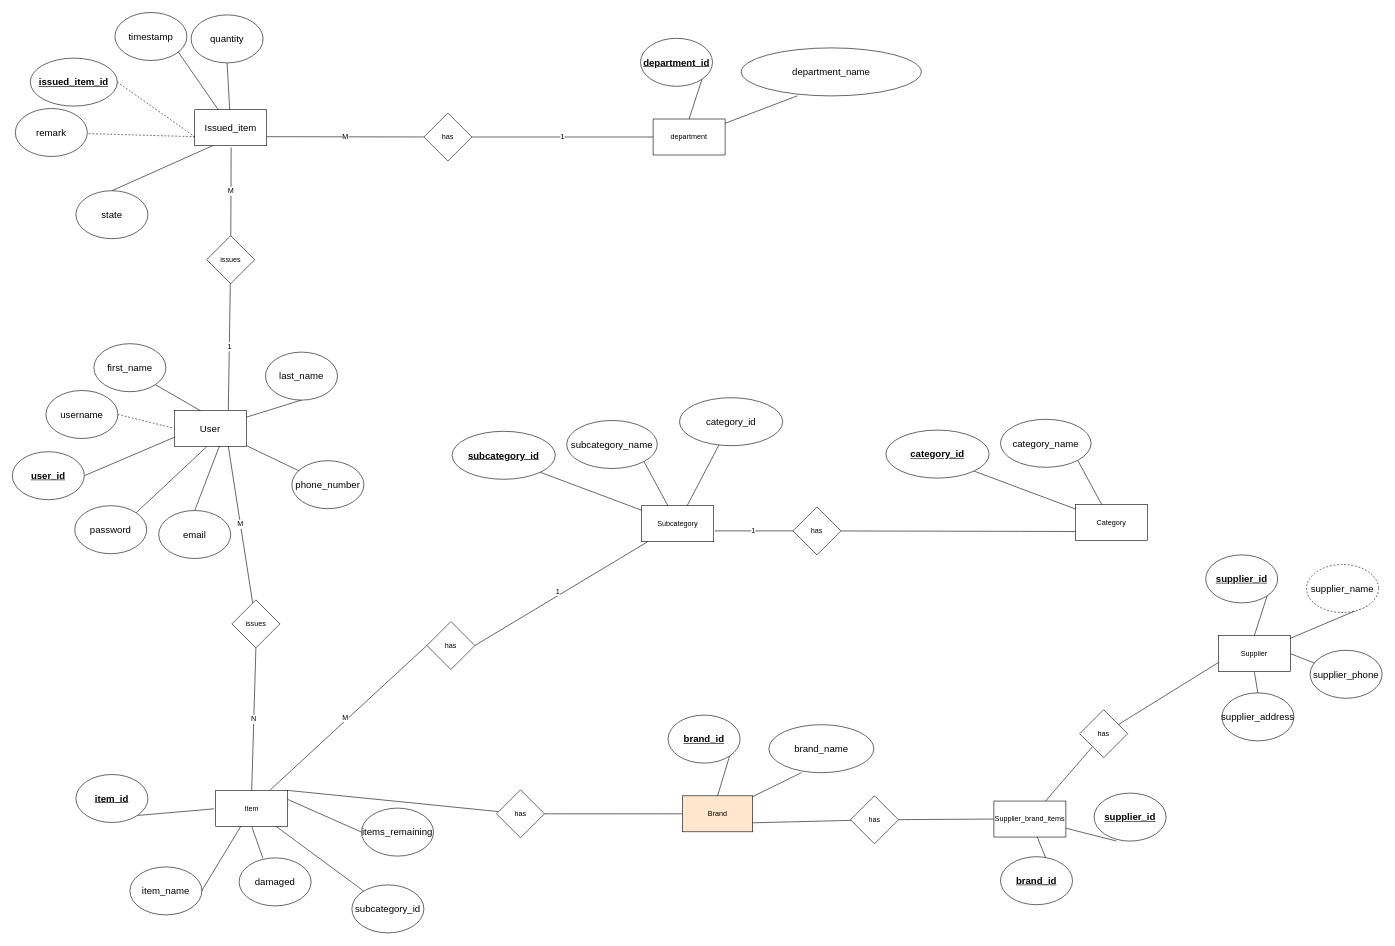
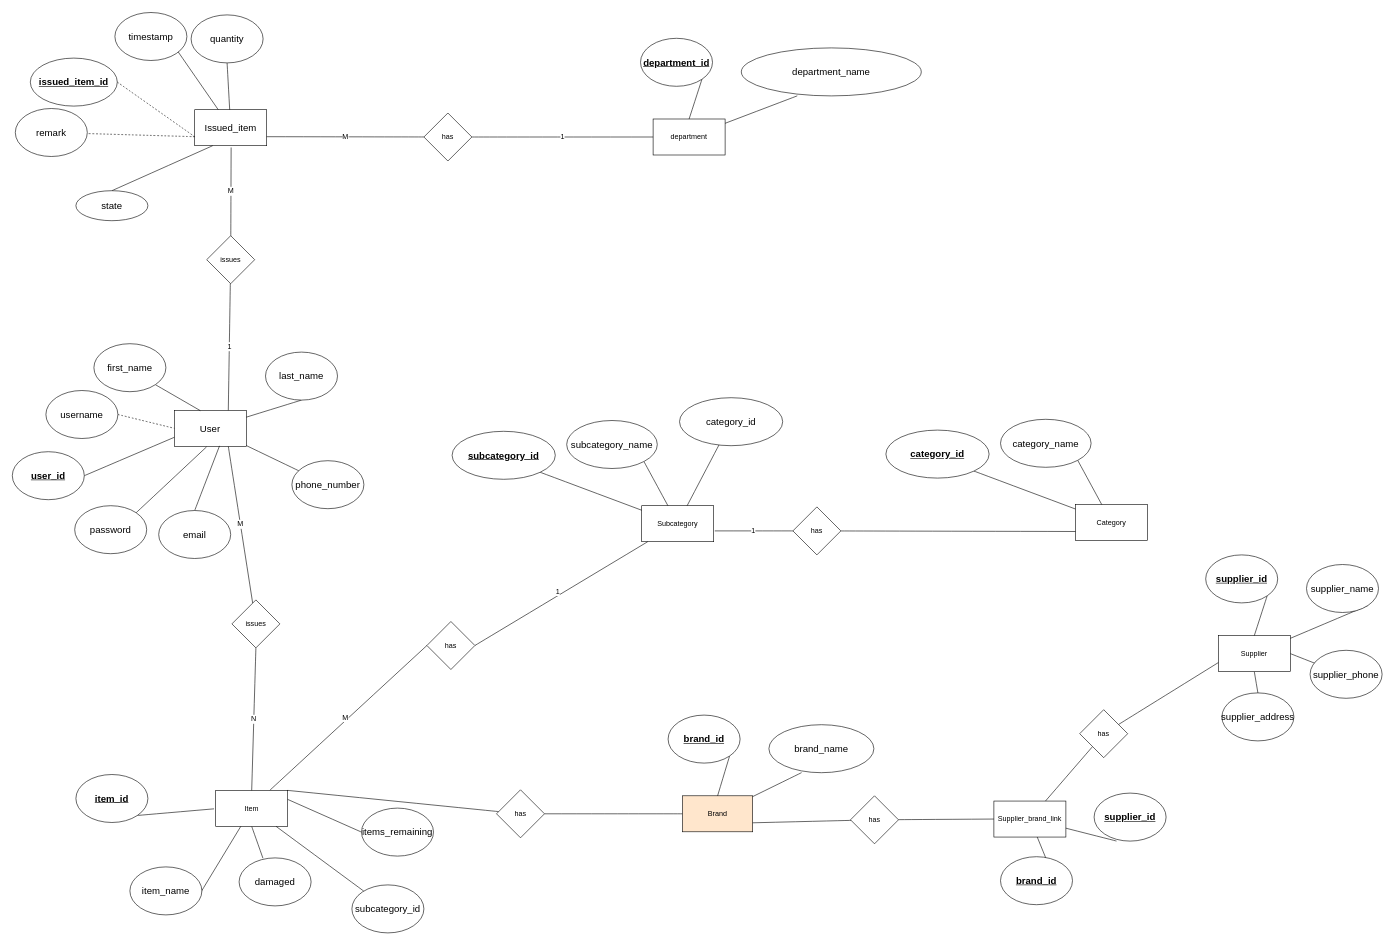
node "state": size 72x48 -> 72x30
node "supplier_name": style dashed -> solid
node "Supplier_brand_items": label "Supplier_brand_items" -> "Supplier_brand_link"
